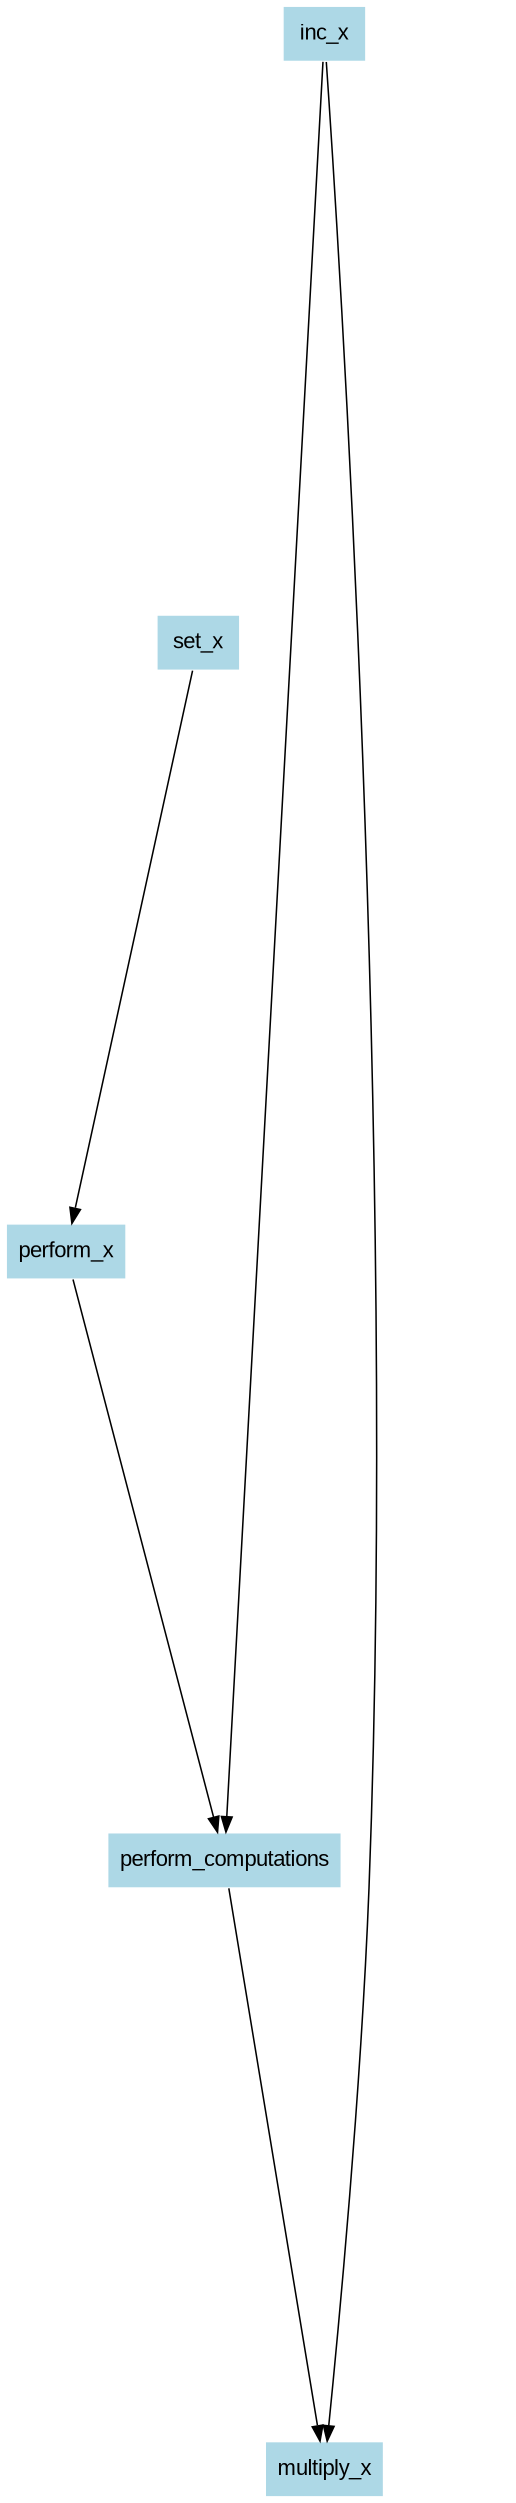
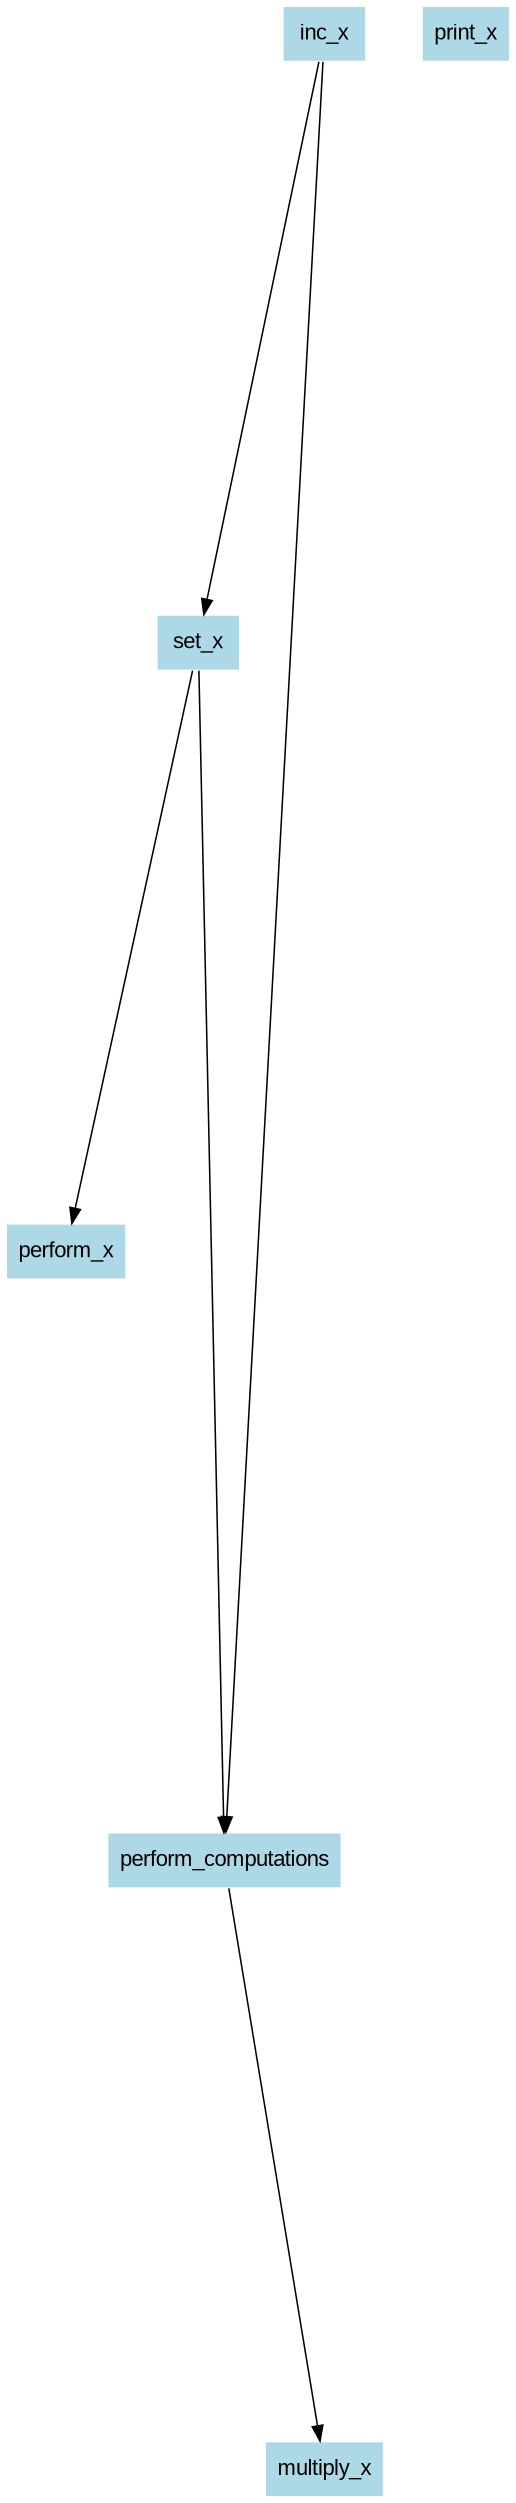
node "print_x": added
edge "inc_x" -> "multiply_x": now "inc_x" -> "set_x"
edge "perform_x" -> "perform_computations": now "set_x" -> "perform_computations"
